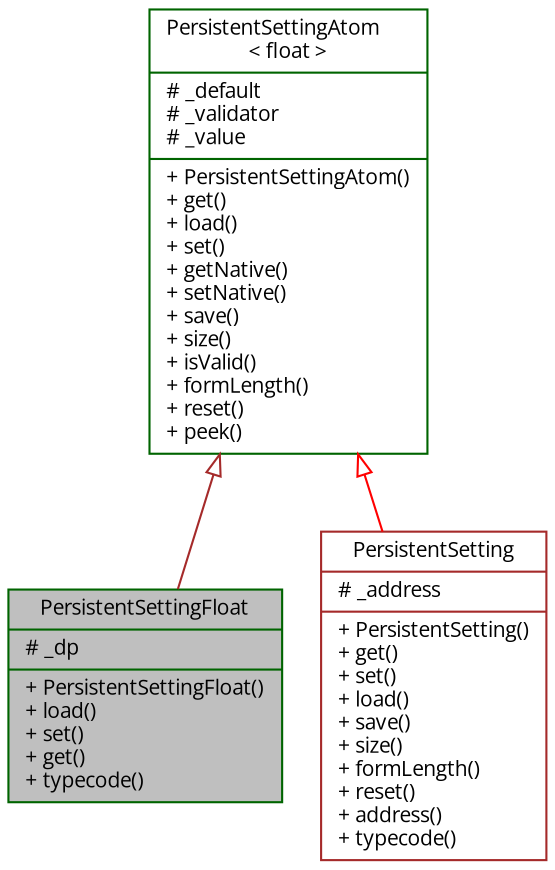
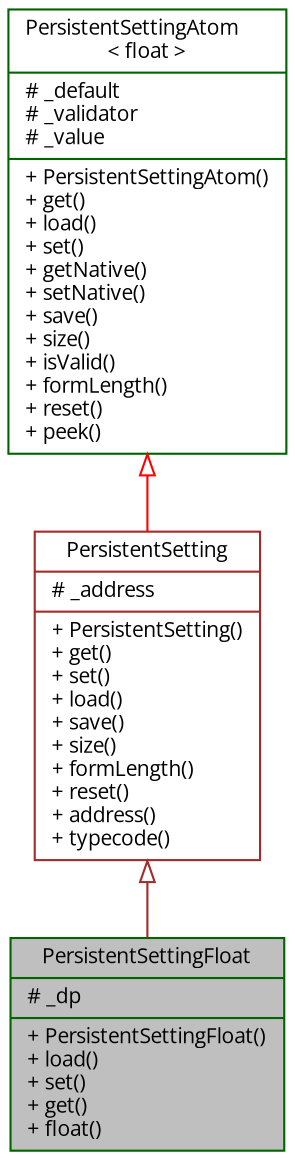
edge "PersistentSettingFloat" -> "PersistentSettingAtom": now "PersistentSettingFloat" -> "PersistentSetting"
node "PersistentSettingFloat": text "+ typecode()" -> "+ float()"
